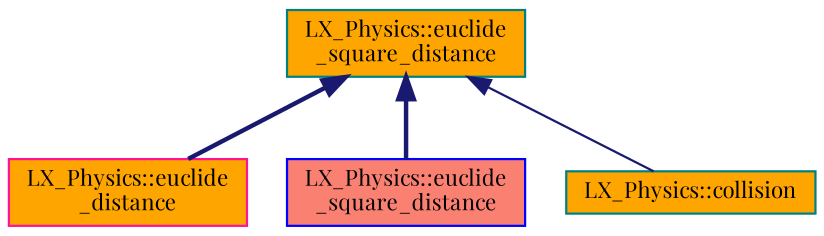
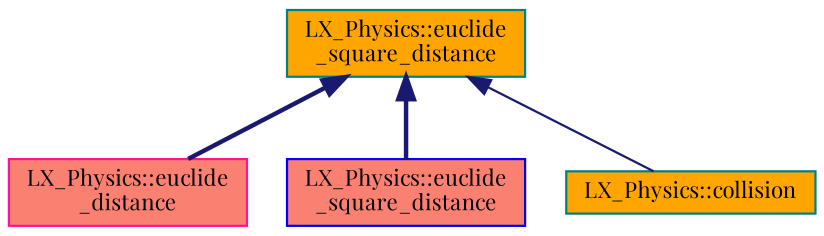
node "LX_Physics::euclide _distance": fillcolor orange -> salmon
